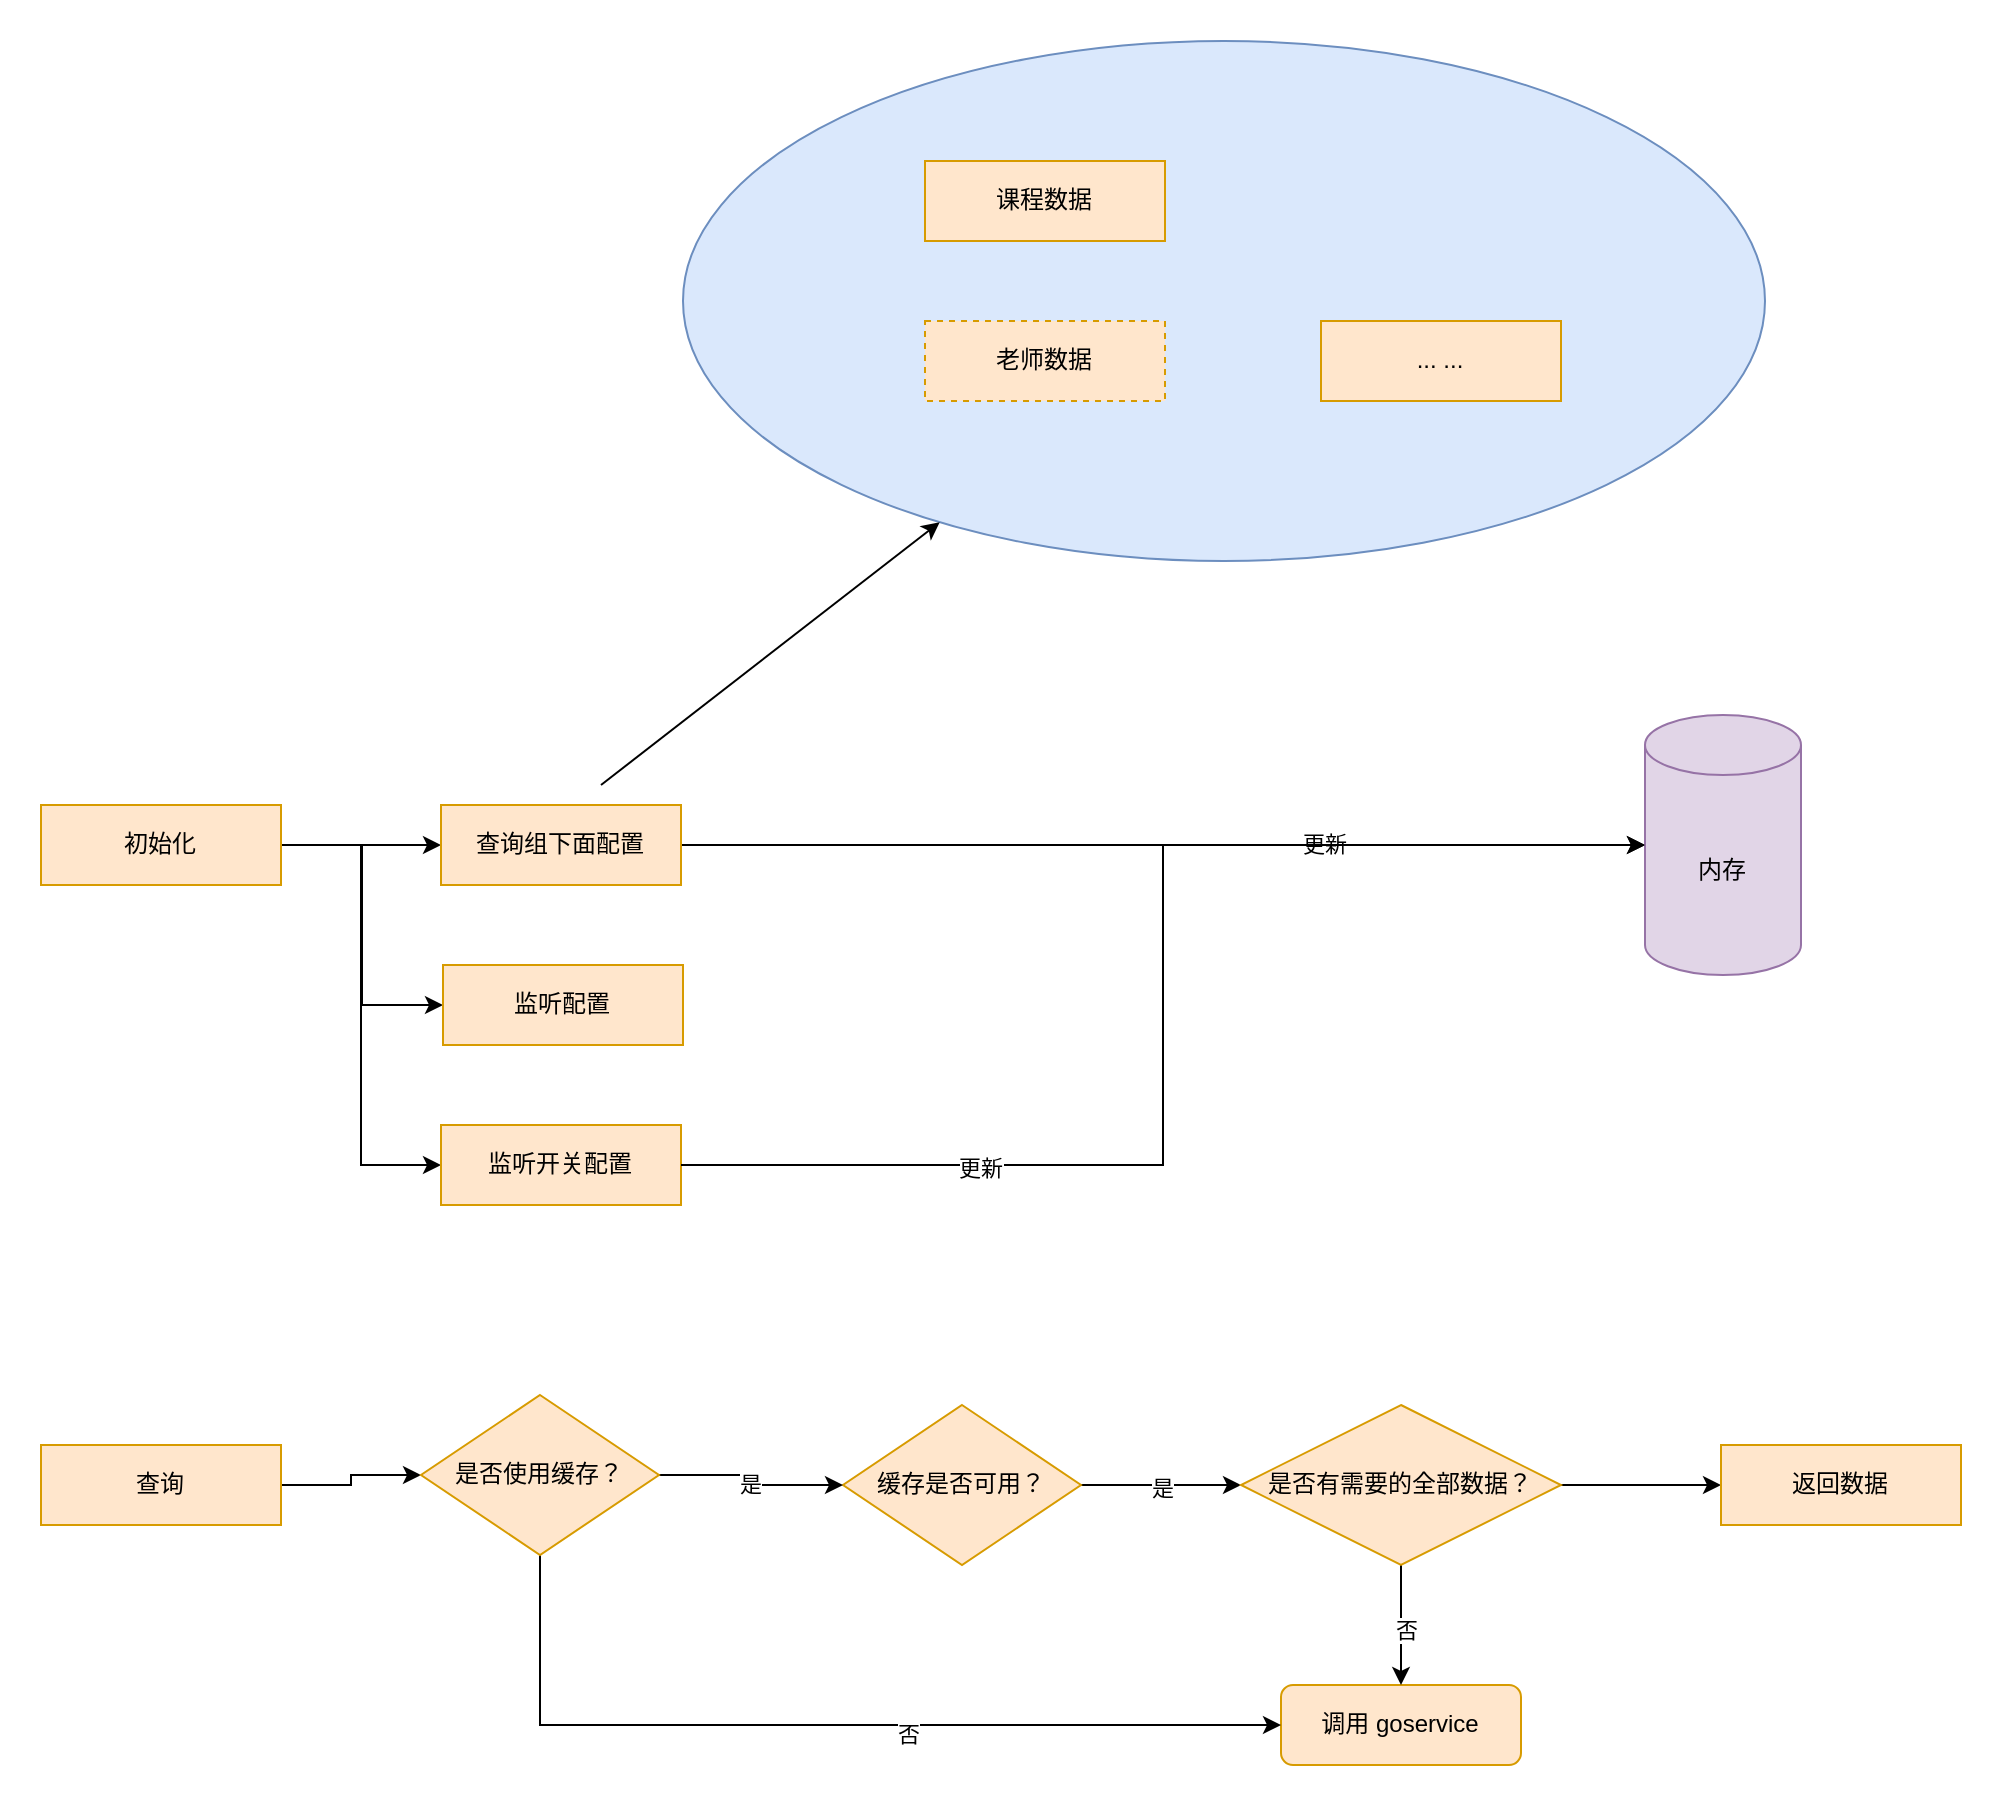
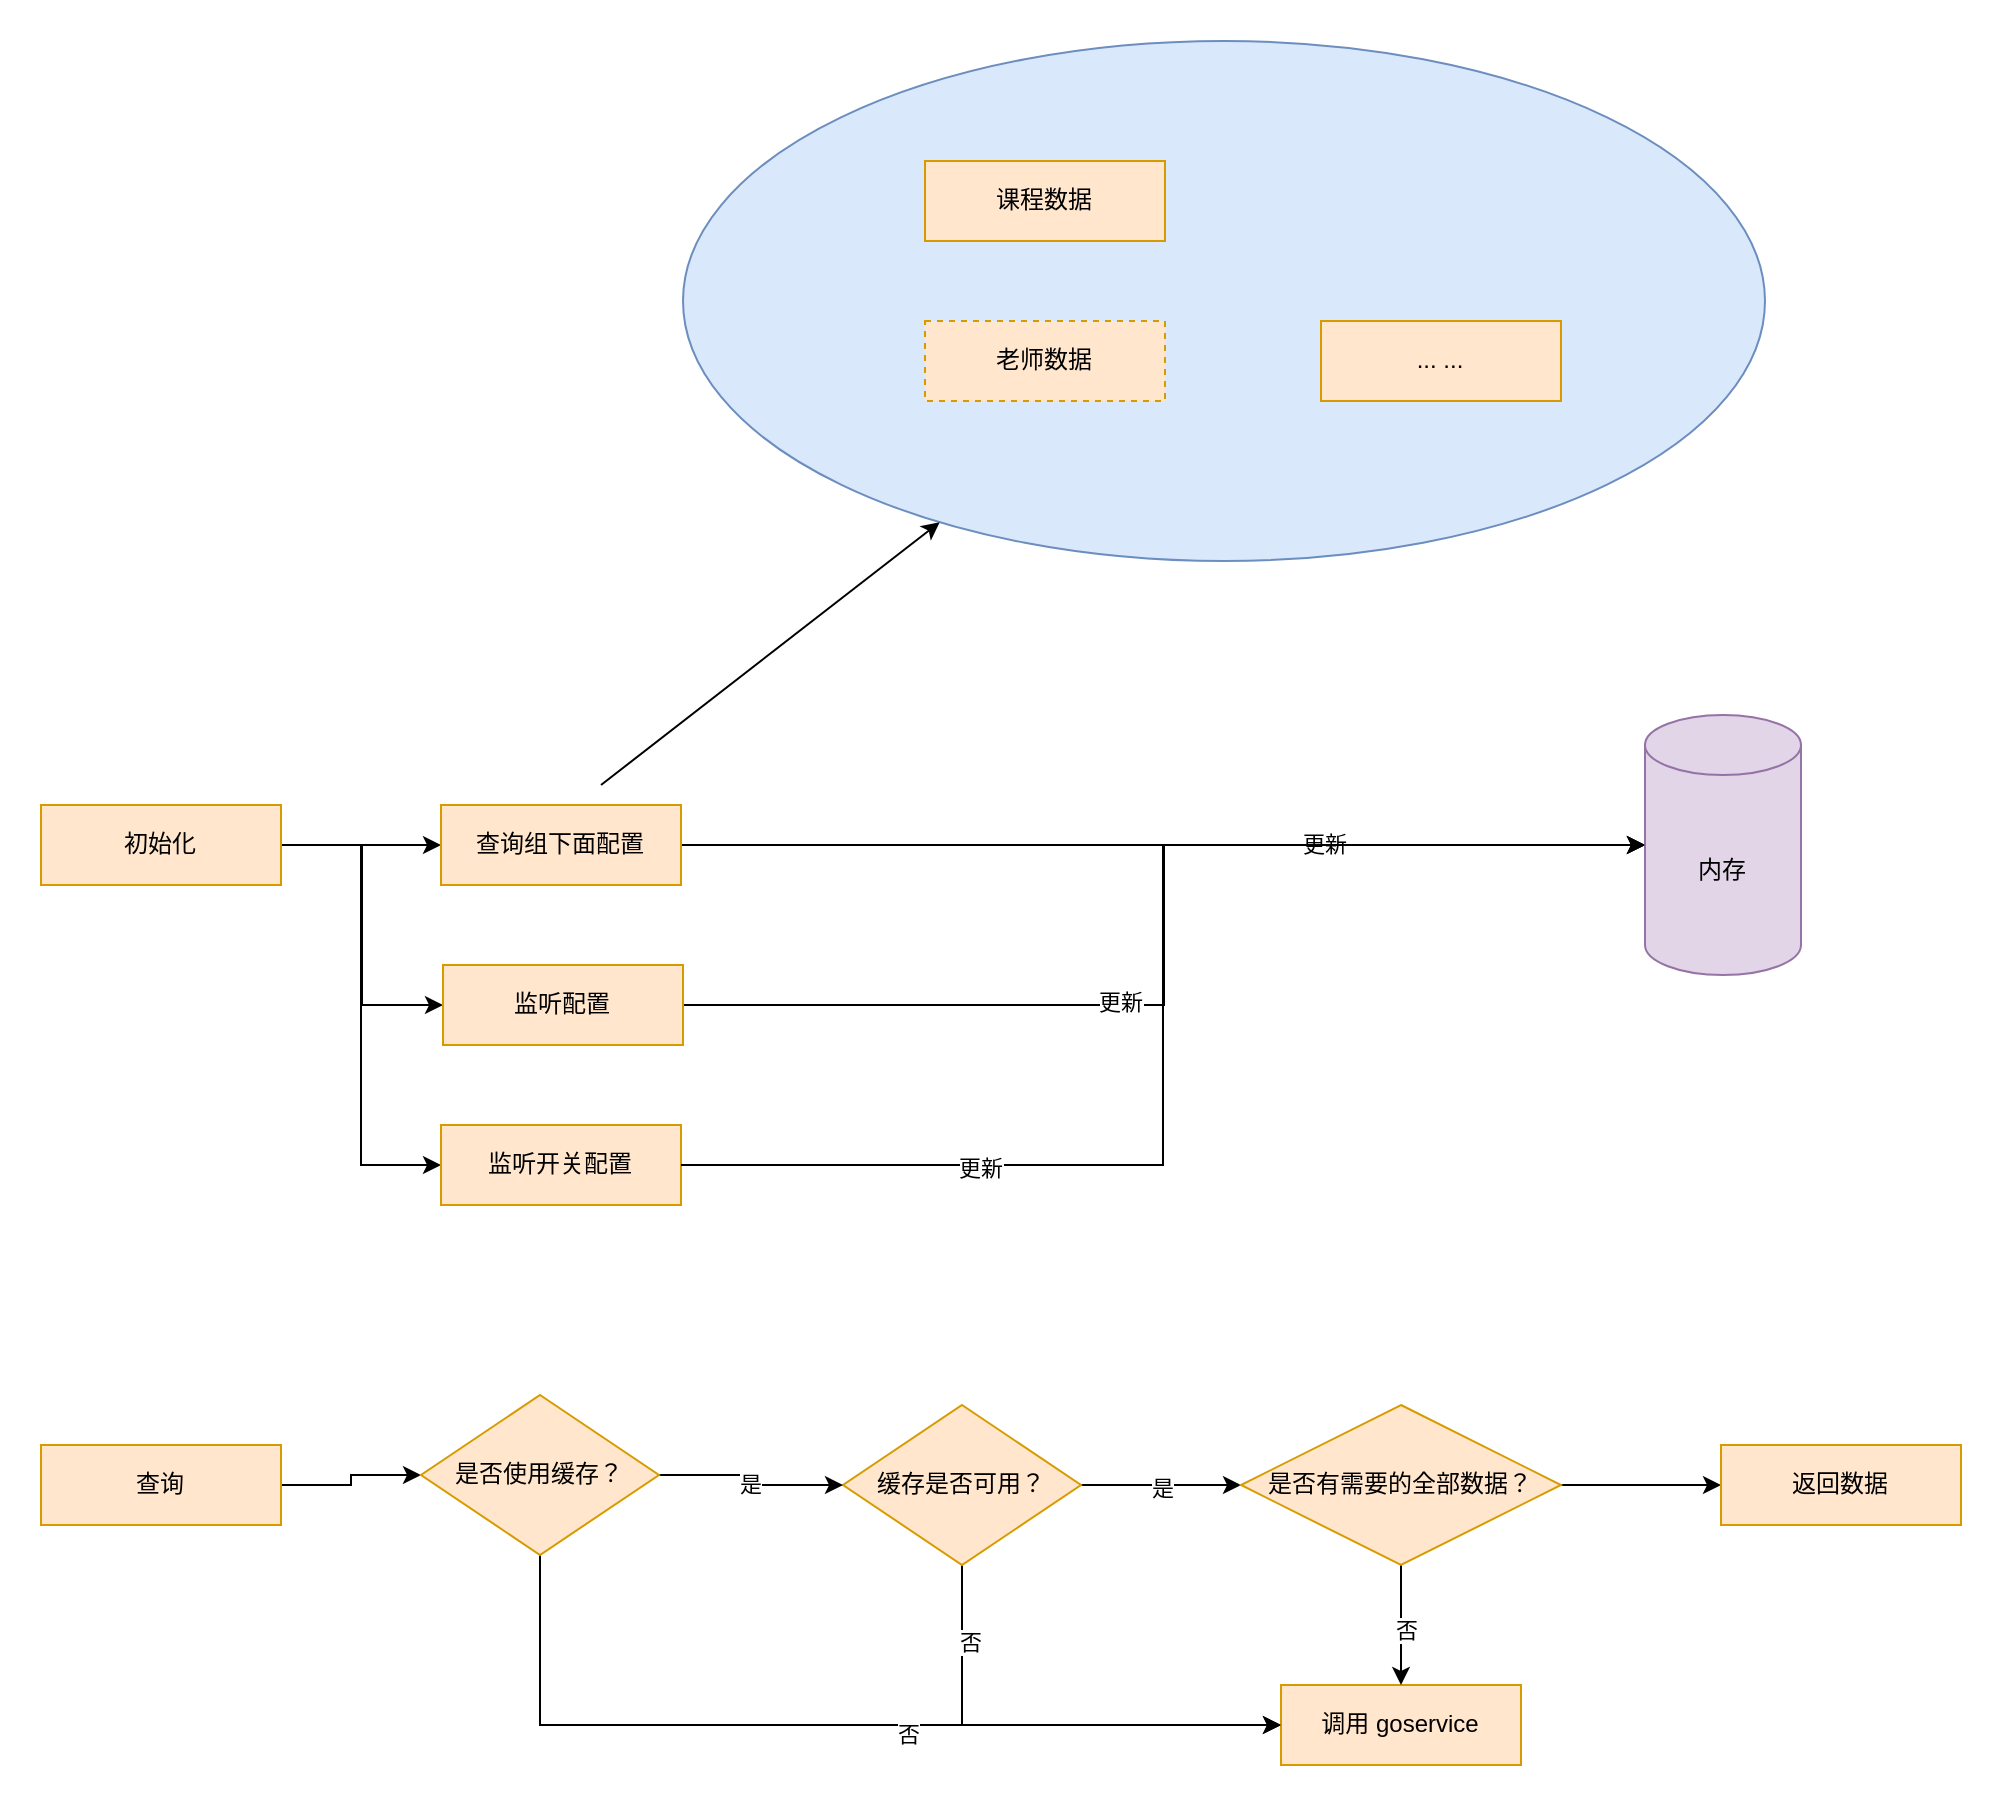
edge "监听配置" -> "内存": added, label "更新"
edge "缓存是否可用？" -> "调用 goservice": added, label "否"
node "调用 goservice": shape rounded rectangle -> rectangle
